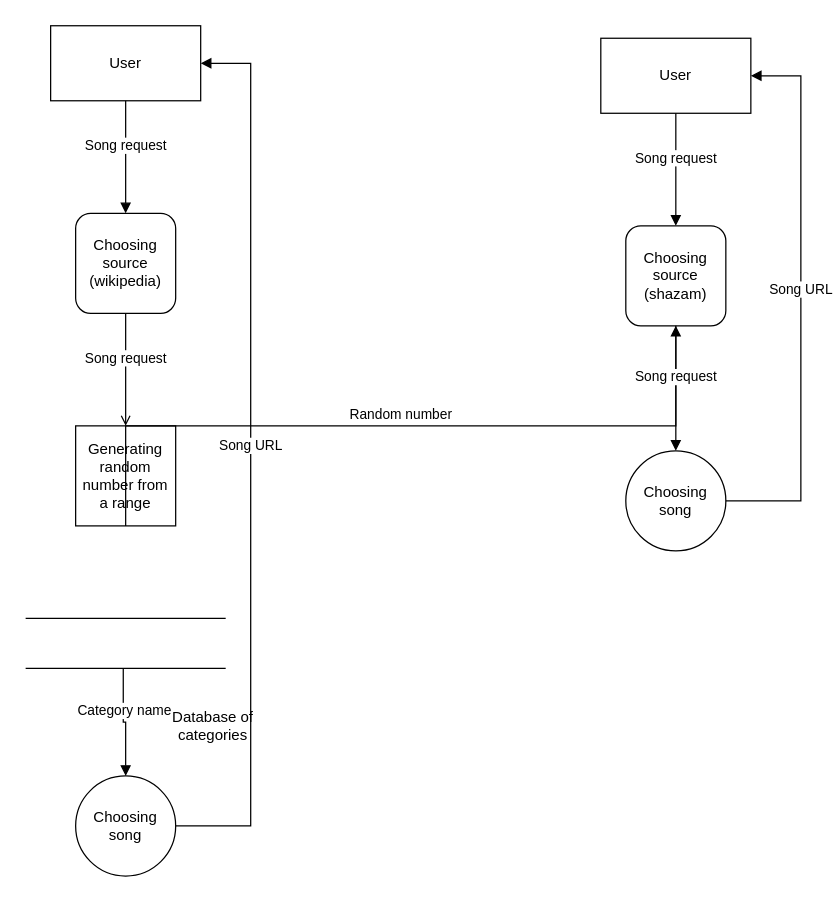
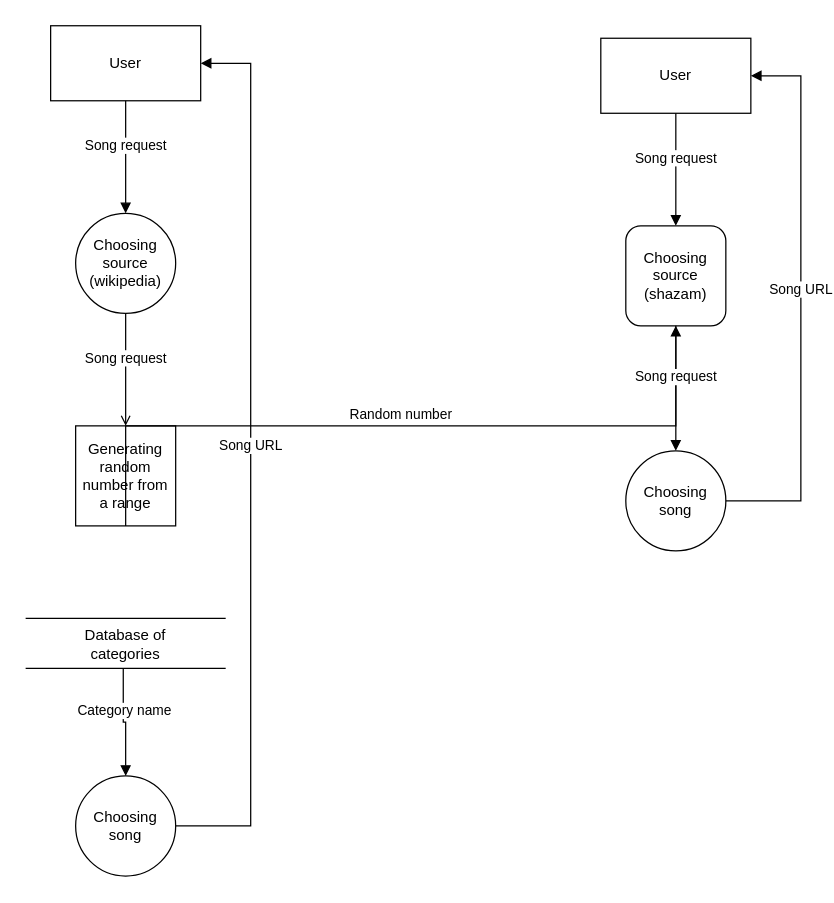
node "Choosing source (wikipedia)": shape rounded rectangle -> ellipse
node "Database of categories": moved (213, 726) -> (126, 644)
